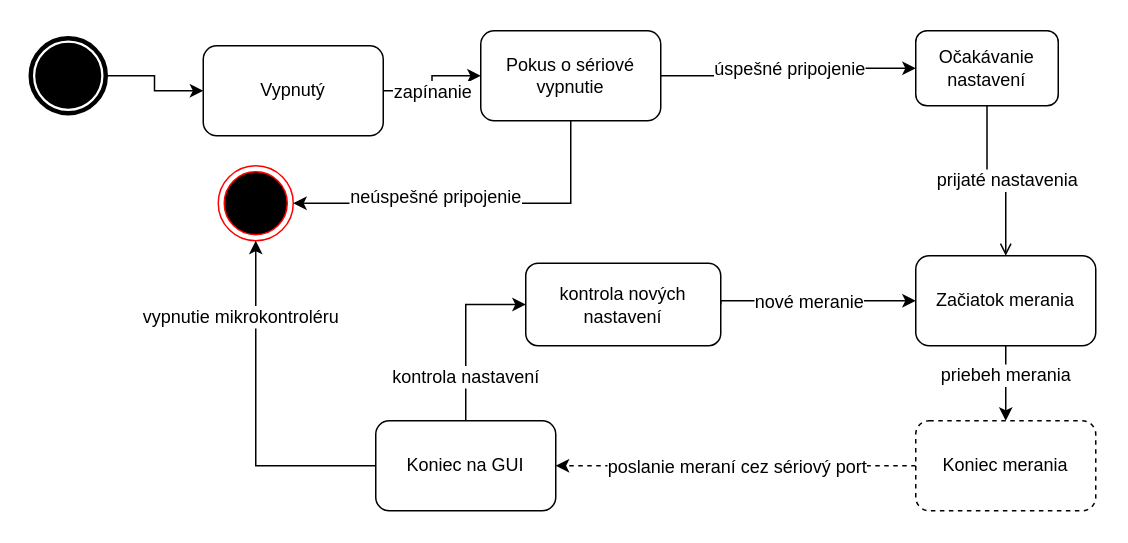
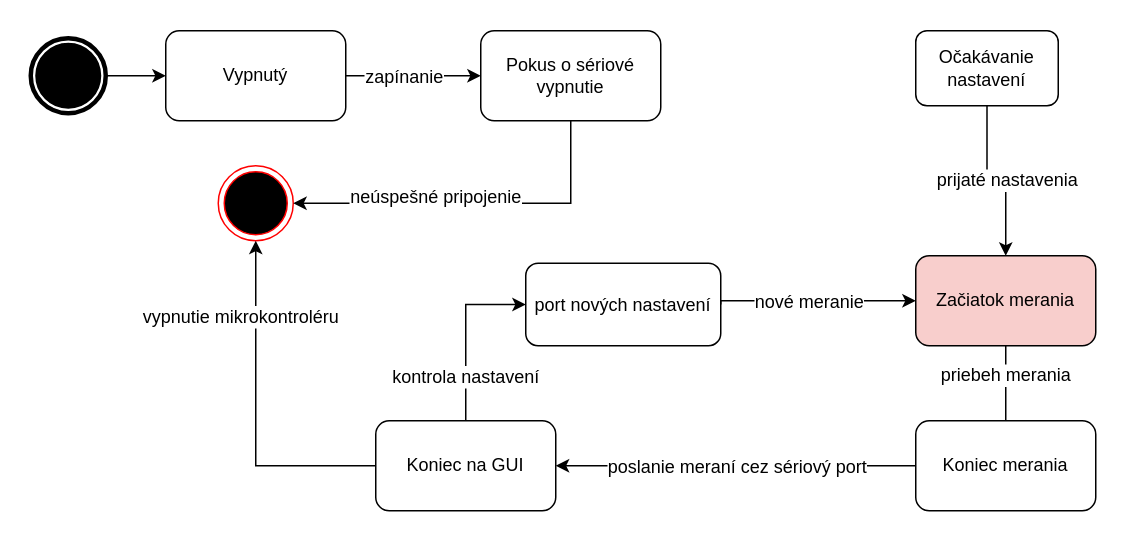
edge "Pokus o sériové vypnutie" -> "Očakávanie nastavení": removed, label "úspešné pripojenie"
node "Vypnutý": moved (293, 91) -> (256, 76)
edge "Očakávanie nastavení" -> "Začiatok merania": arrowhead open -> classic
node "Začiatok merania": fillcolor #ffffff -> #f8cecc
node "kontrola nových nastavení": label "kontrola nových nastavení" -> "port nových nastavení"
edge "Začiatok merania" -> "Koniec merania": arrowhead classic -> none
edge "Koniec merania" -> "Koniec na GUI": style dashed -> solid
node "Koniec merania": style dashed -> solid
